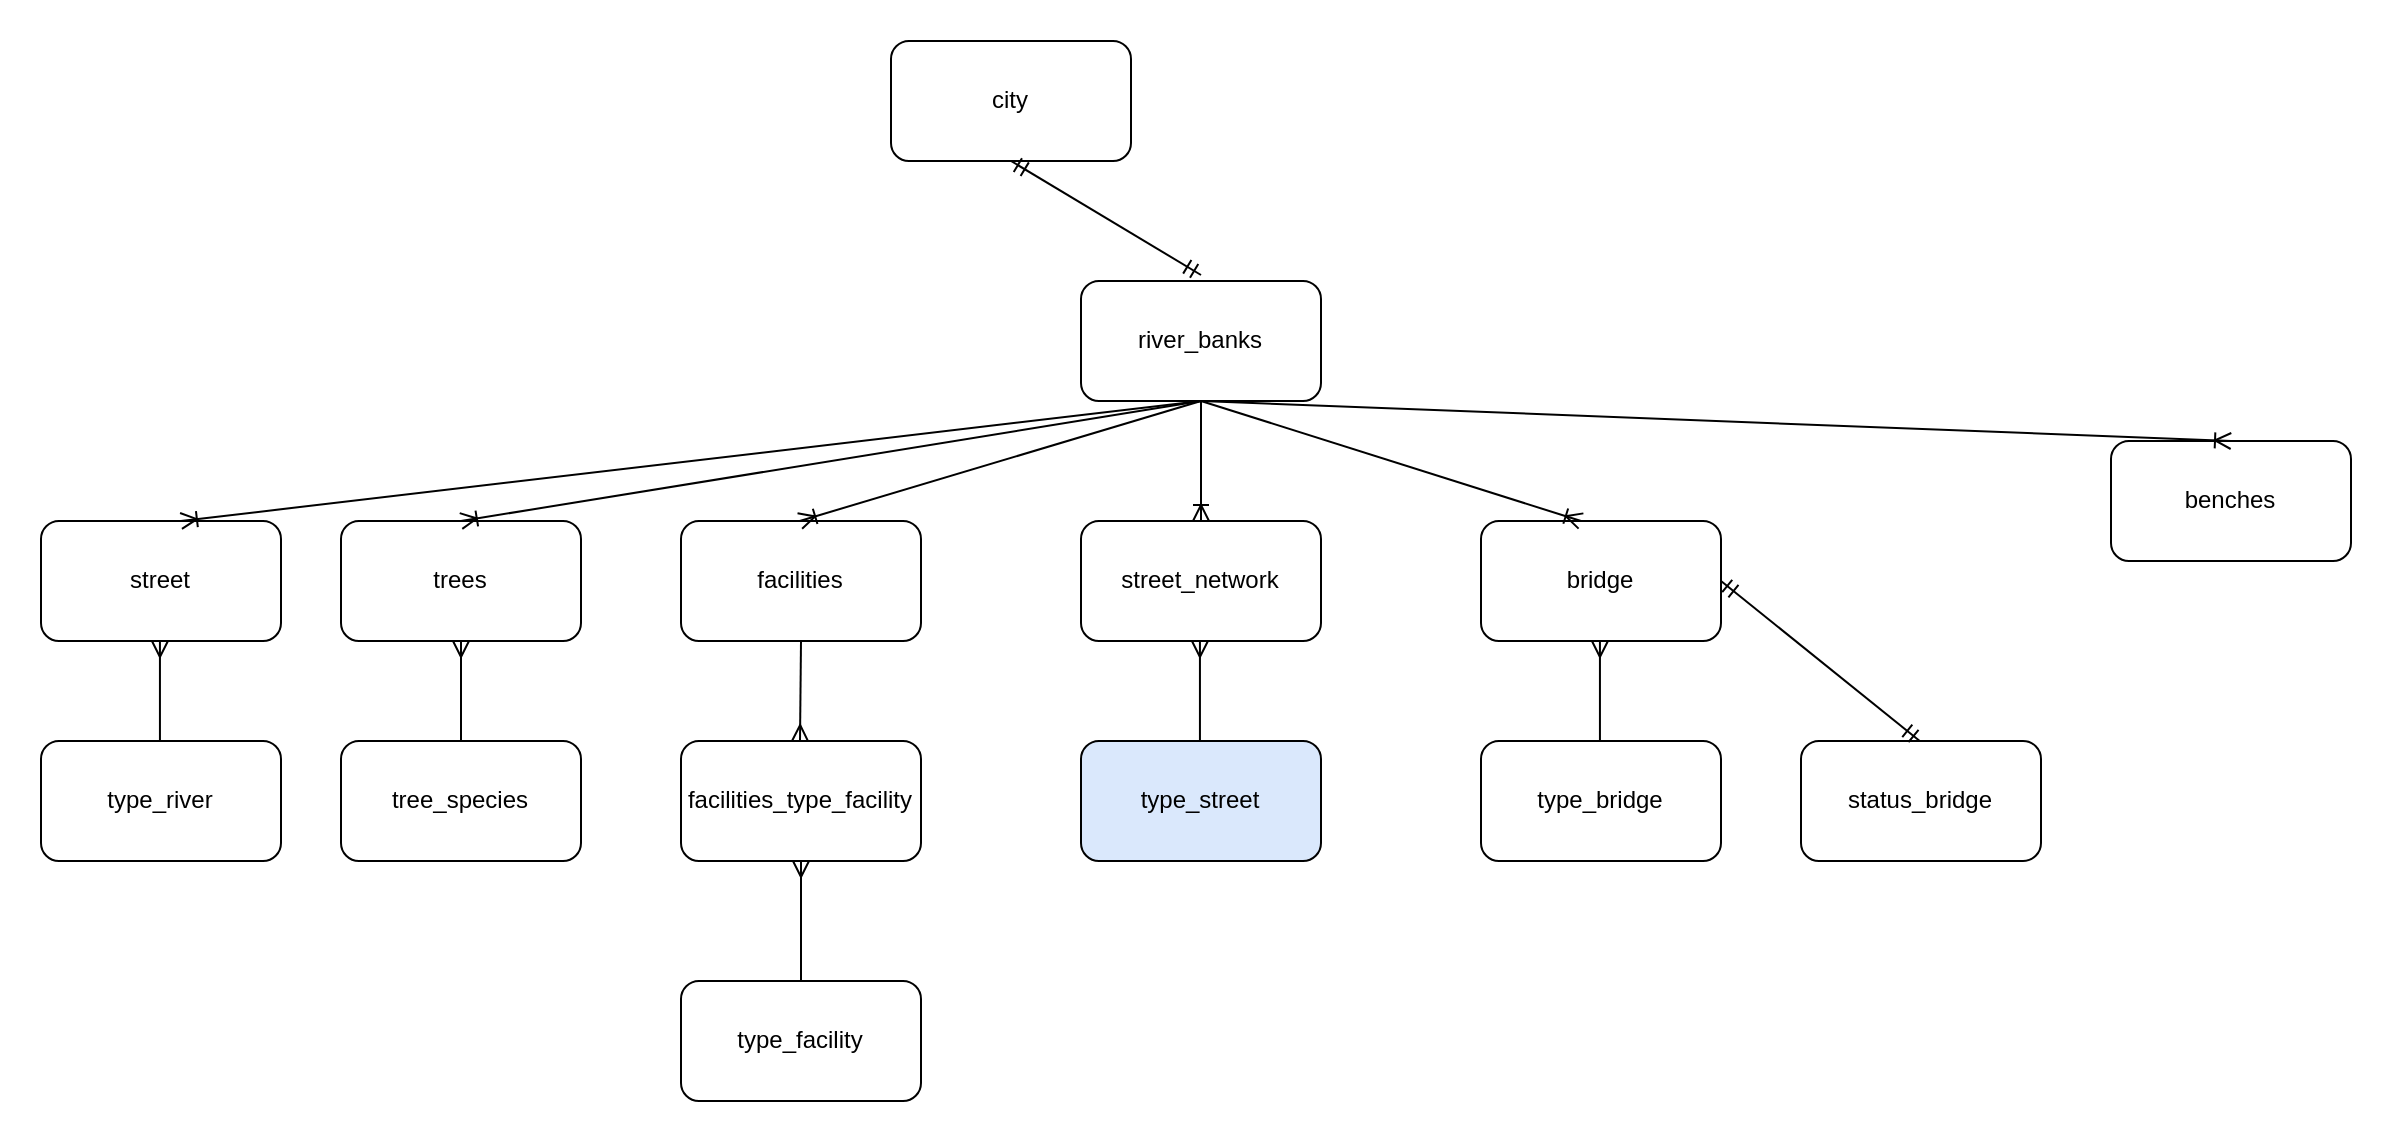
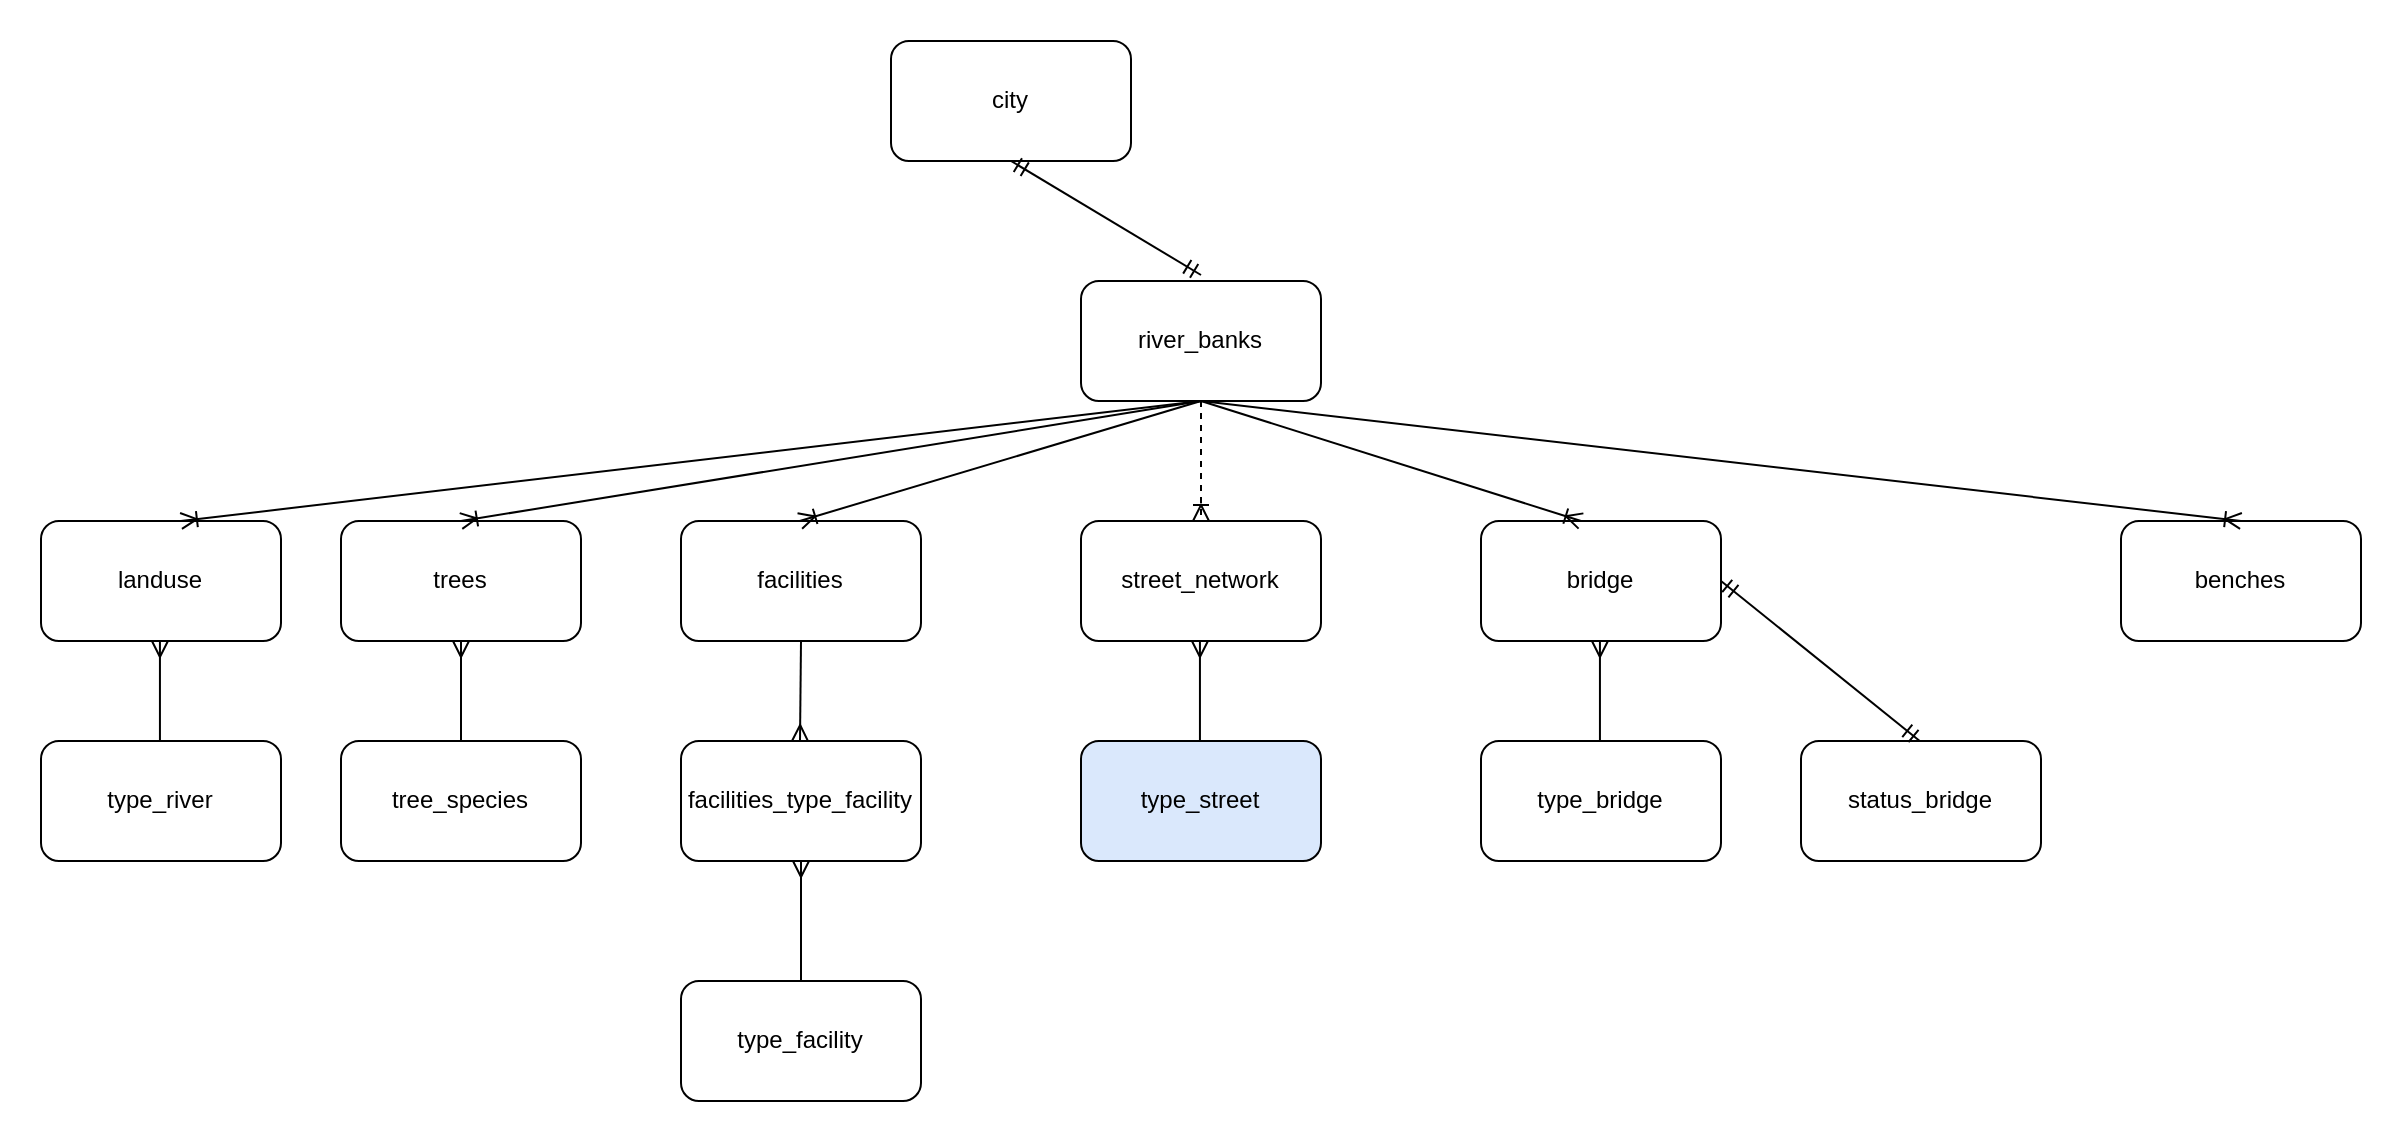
edge "river_banks" -> "street_network": style solid -> dashed
node "benches": moved (2231, 501) -> (2241, 581)
node "street": label "street" -> "landuse"
